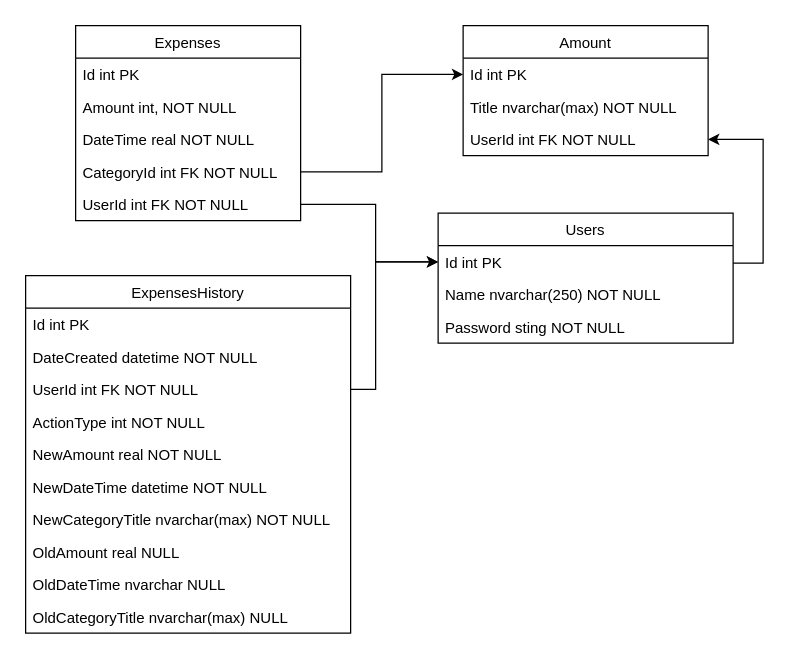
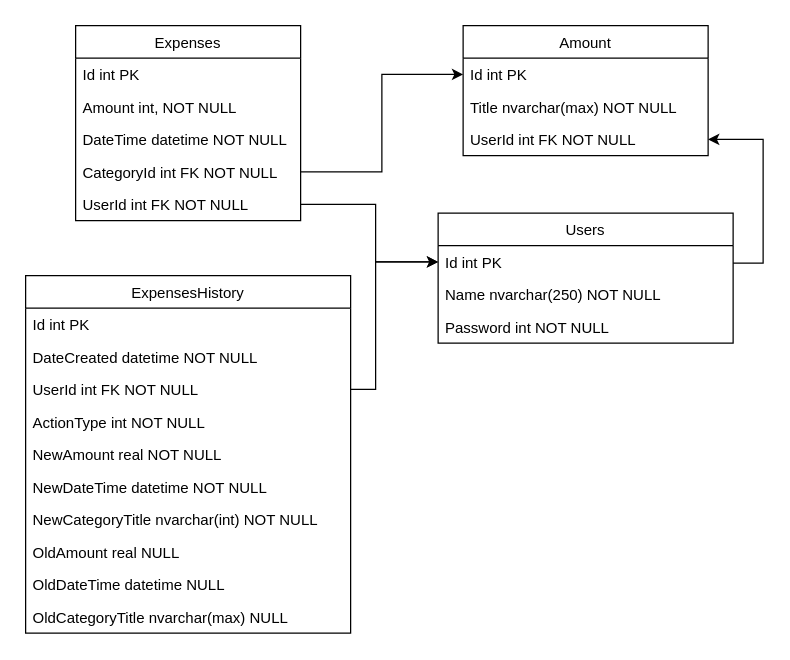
node "DateTime real NOT NULL": label "DateTime real NOT NULL" -> "DateTime datetime NOT NULL"
node "Password sting NOT NULL": label "Password sting NOT NULL" -> "Password int NOT NULL"
node "NewCategoryTitle nvarchar(max) NOT NULL": label "NewCategoryTitle nvarchar(max) NOT NULL" -> "NewCategoryTitle nvarchar(int) NOT NULL"
node "OldDateTime nvarchar NULL": label "OldDateTime nvarchar NULL" -> "OldDateTime datetime NULL"
